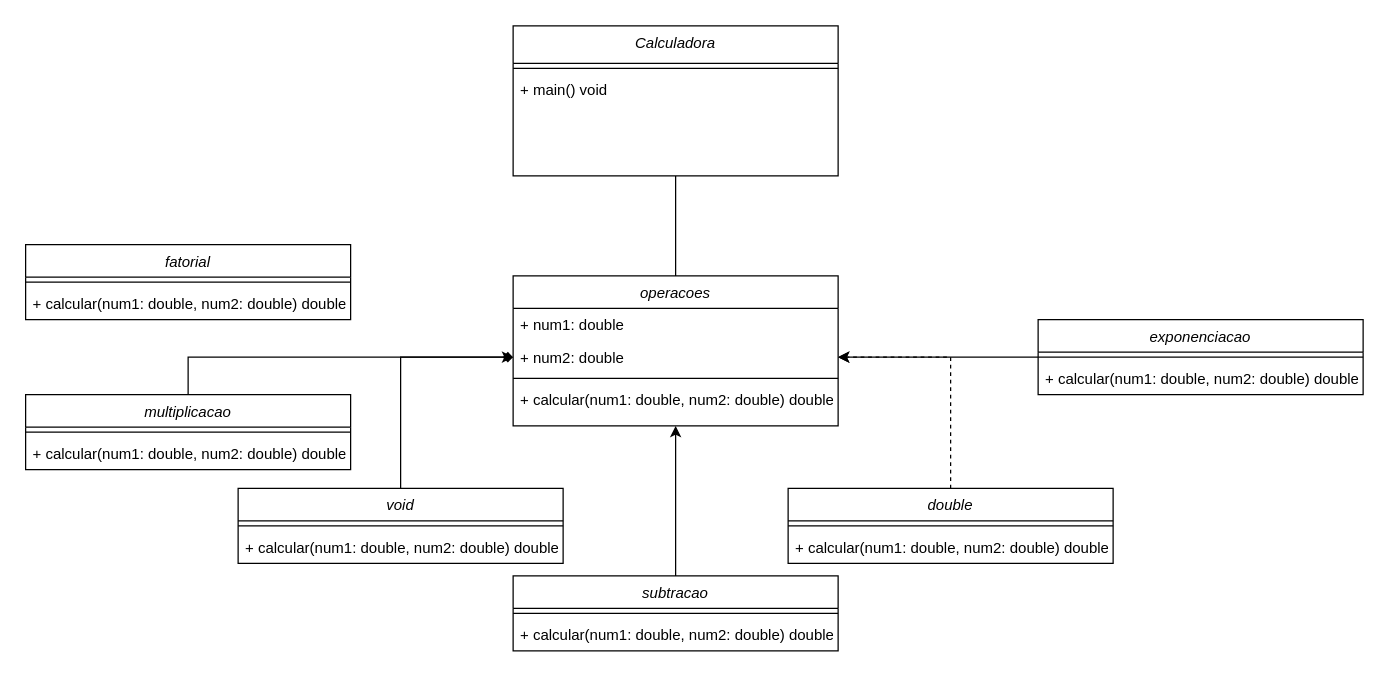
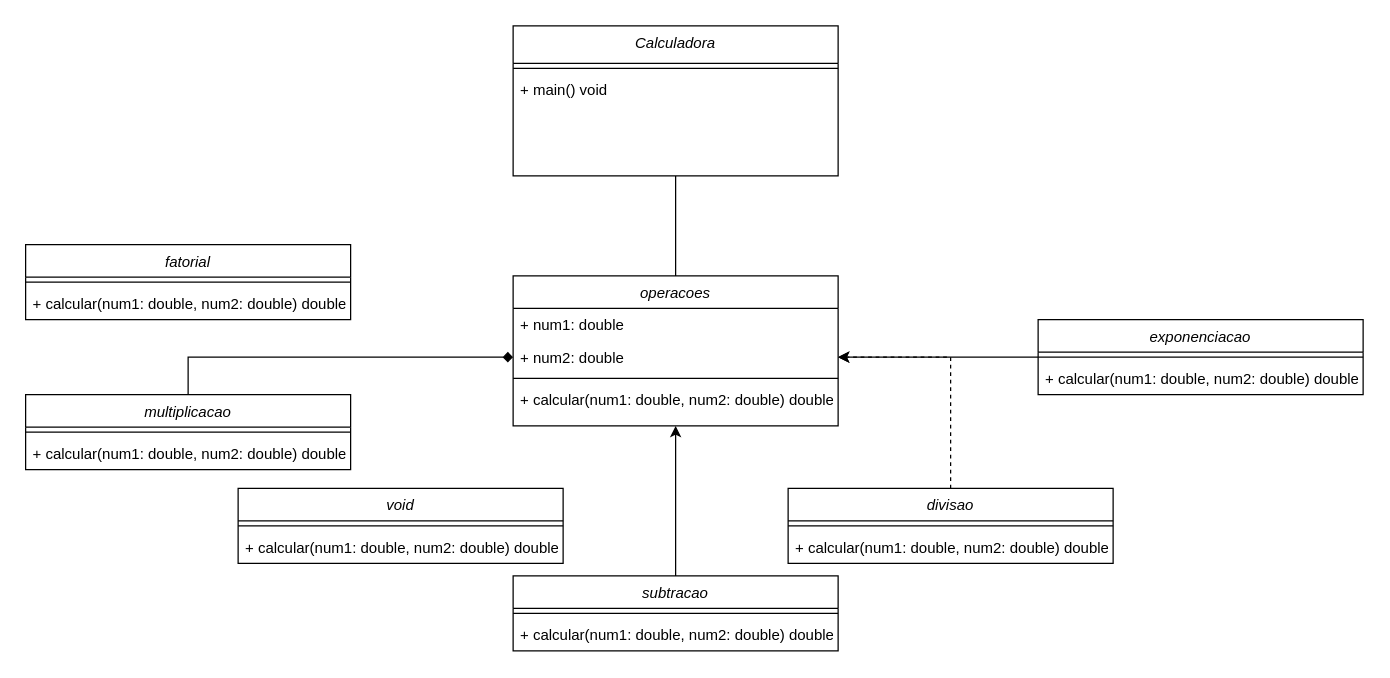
edge "void" -> "+ num2: double": removed
node "double": label "double" -> "divisao"
